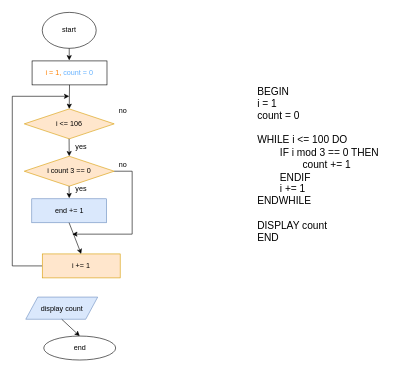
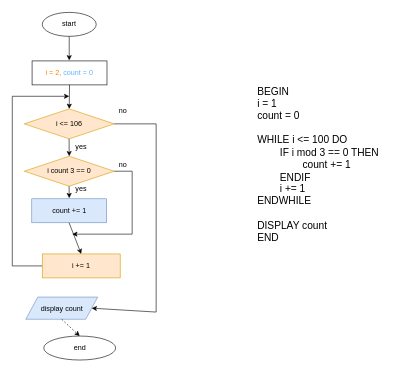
node "start": size 54x36 -> 54x24
node "i = 1, count = 0": label "i = 1, count = 0" -> "i = 2, count = 0"
node "end += 1": label "end += 1" -> "count += 1"
edge "i <= 106" -> "display count": added
edge "display count" -> "end": style solid -> dashed
